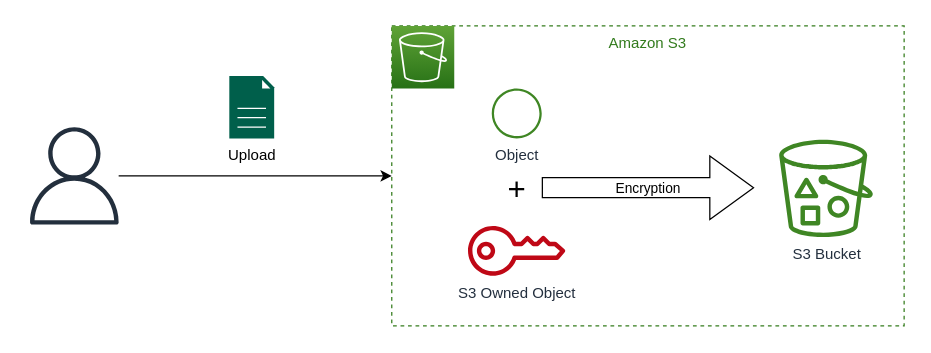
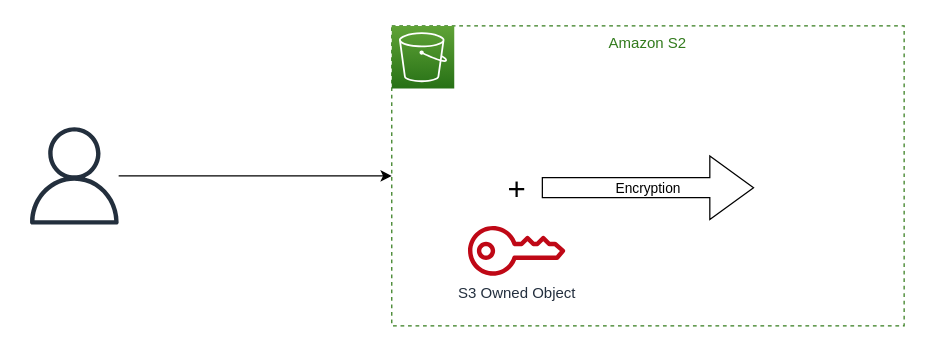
node "Amazon S3": label "Amazon S3" -> "Amazon S2"
node "Upload": removed
node "Object": removed
node "S3 Bucket": removed
